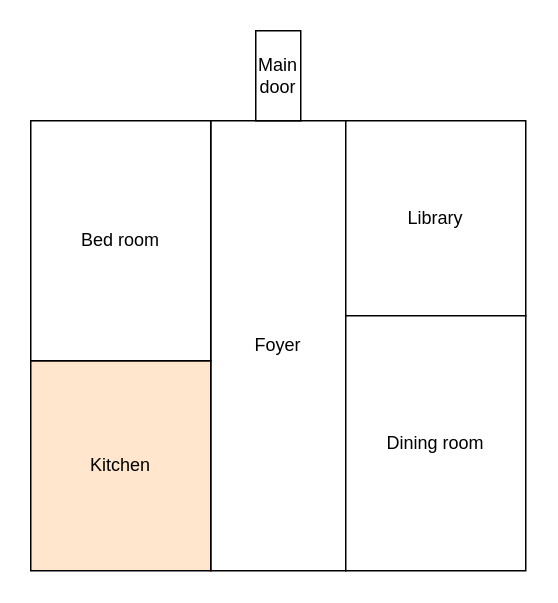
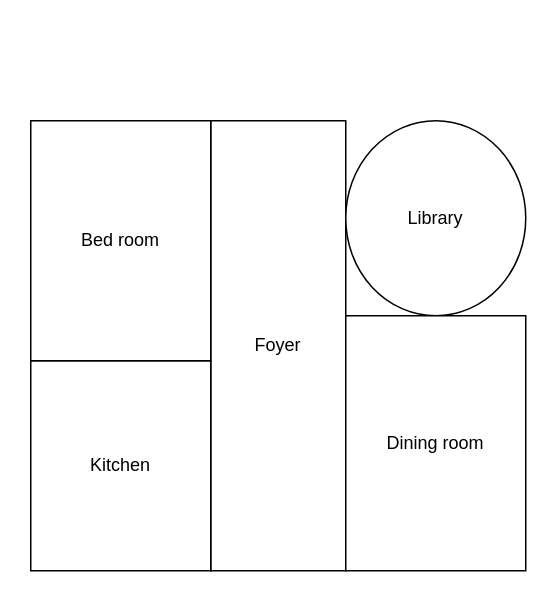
node "Main door": removed
node "Library": shape rectangle -> ellipse
node "Kitchen": fillcolor #ffe6cc -> #ffffff
